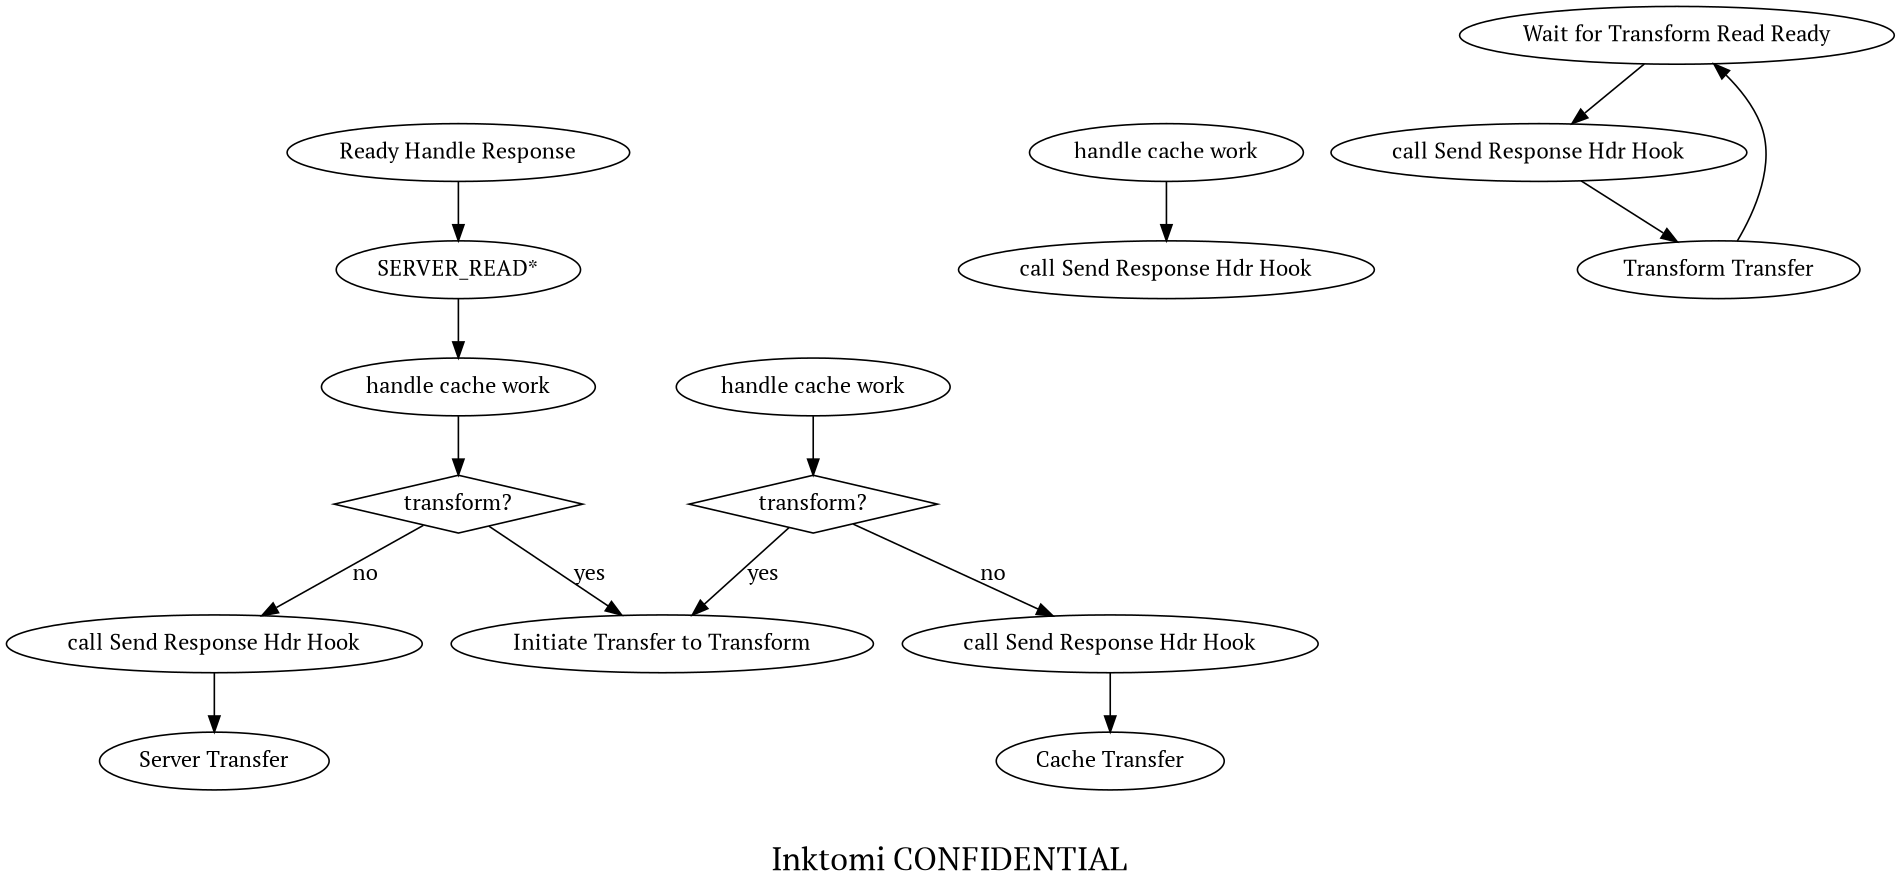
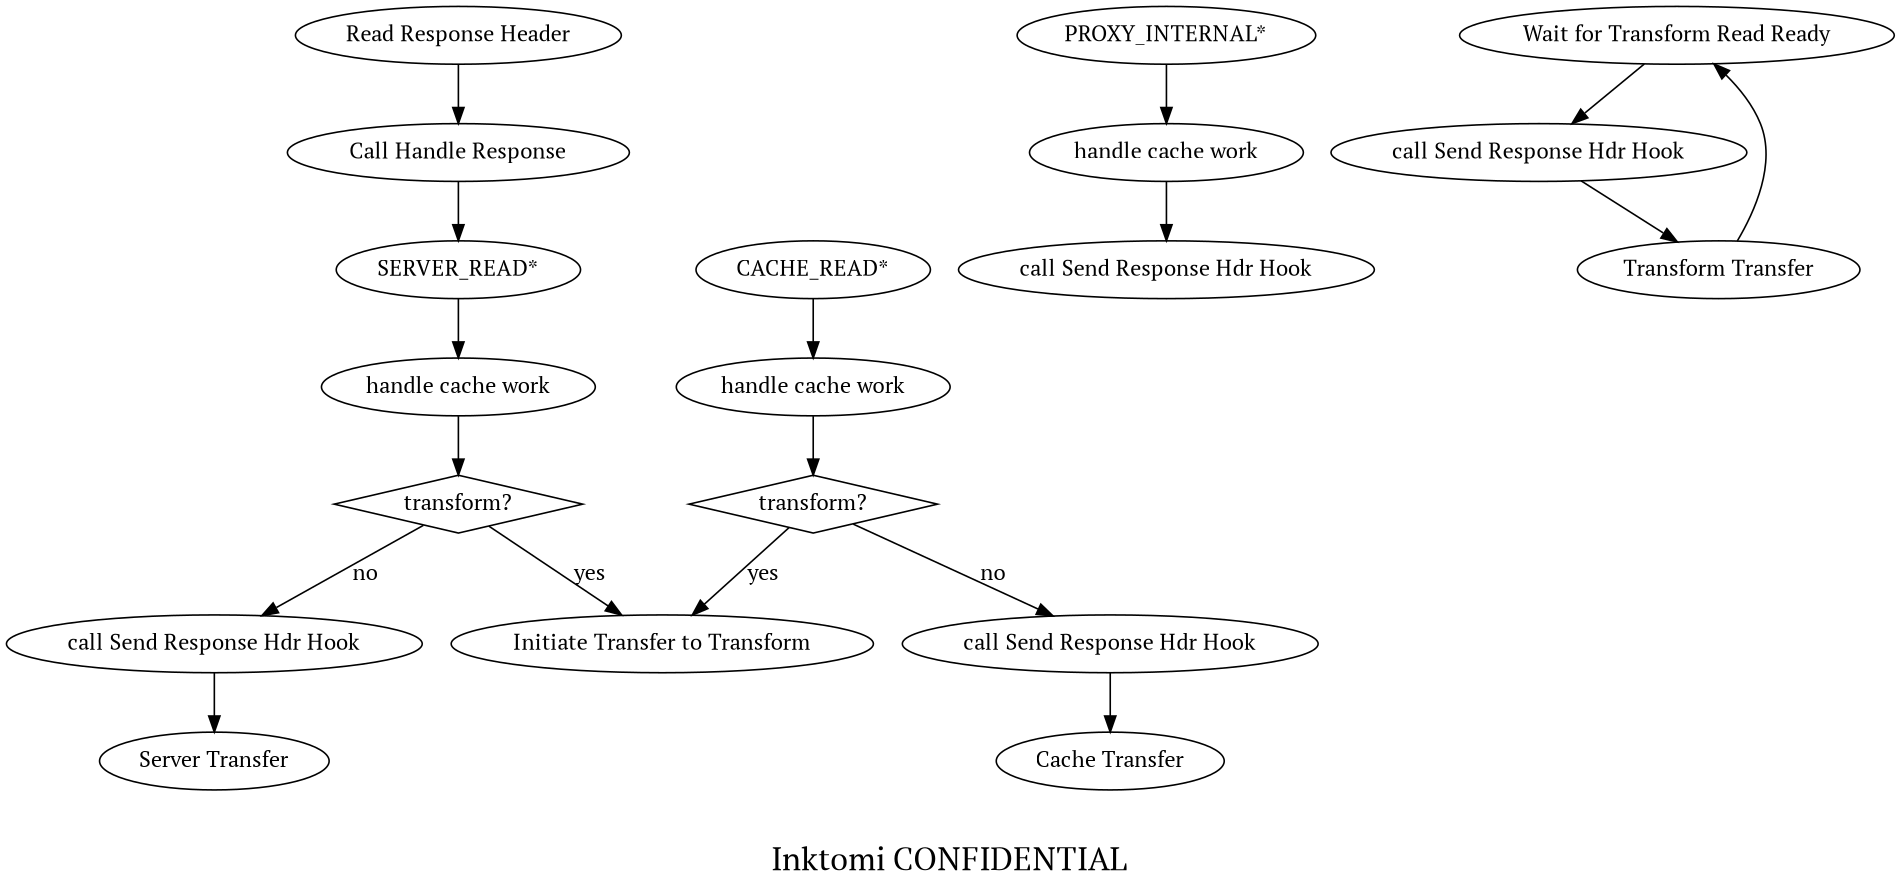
node "Read Response Header": added
node "PROXY_INTERNAL*": added
node "Ready Handle Response": label "Ready Handle Response" -> "Call Handle Response"
node "CACHE_READ*": added
